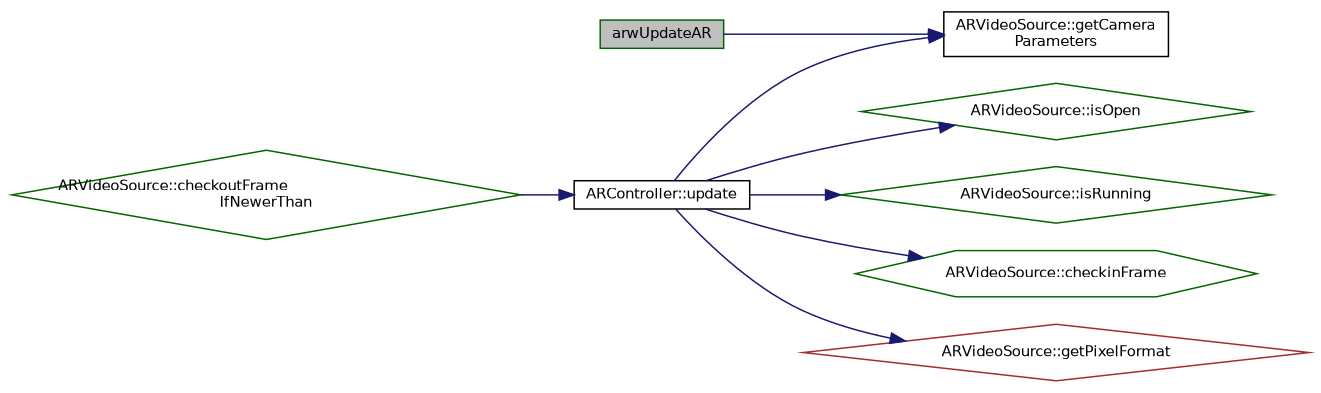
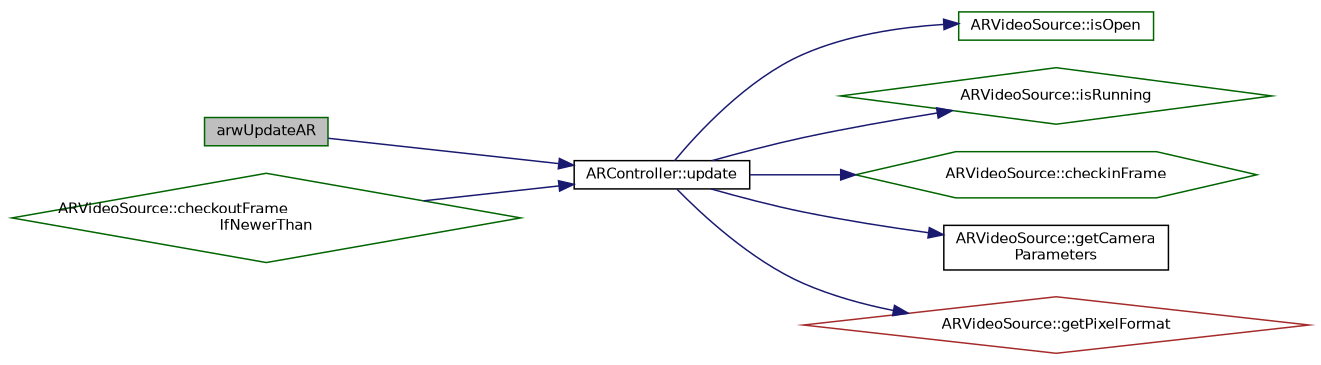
edge "arwUpdateAR" -> "ARVideoSource::getCamera Parameters": now "arwUpdateAR" -> "ARController::update"
node "ARVideoSource::isOpen": shape diamond -> box
